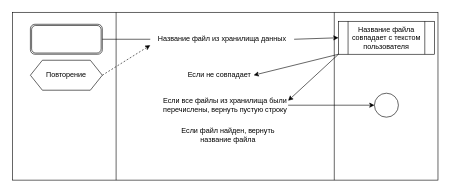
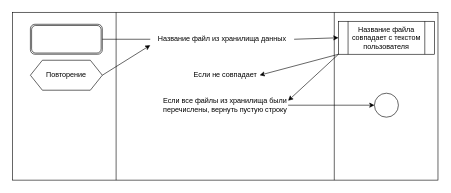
edge "Повторение" -> "Название файл из хранилища данных": style dashed -> solid
node "Если не совпадает": moved (219, 75) -> (225, 75)
node "Если файл найден, вернуть название файла": removed
